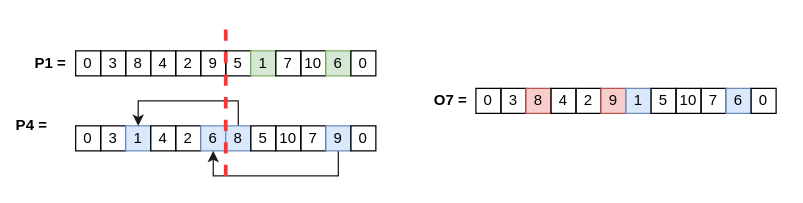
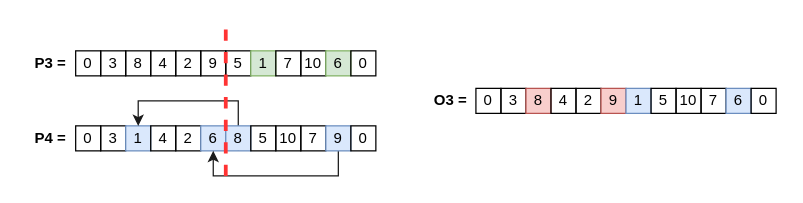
node "P1 =": label "P1 =" -> "P3 ="
node "O7 =": label "O7 =" -> "O3 ="
node "P4 =": moved (32, 126) -> (51, 138)
